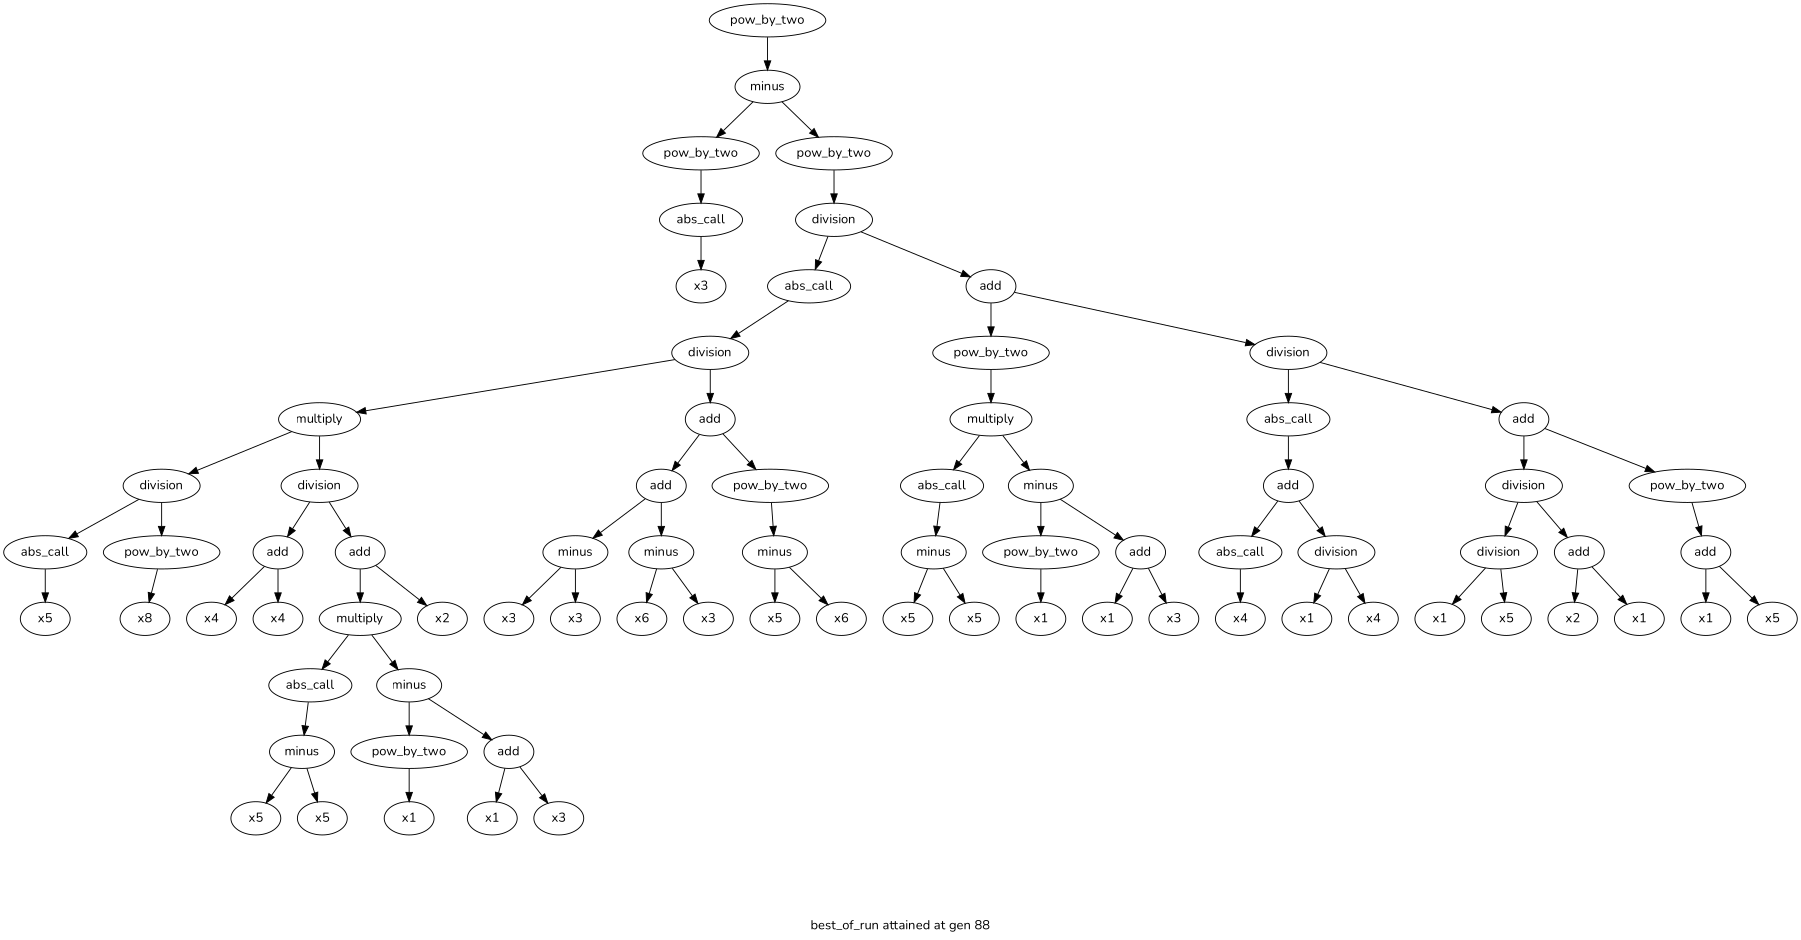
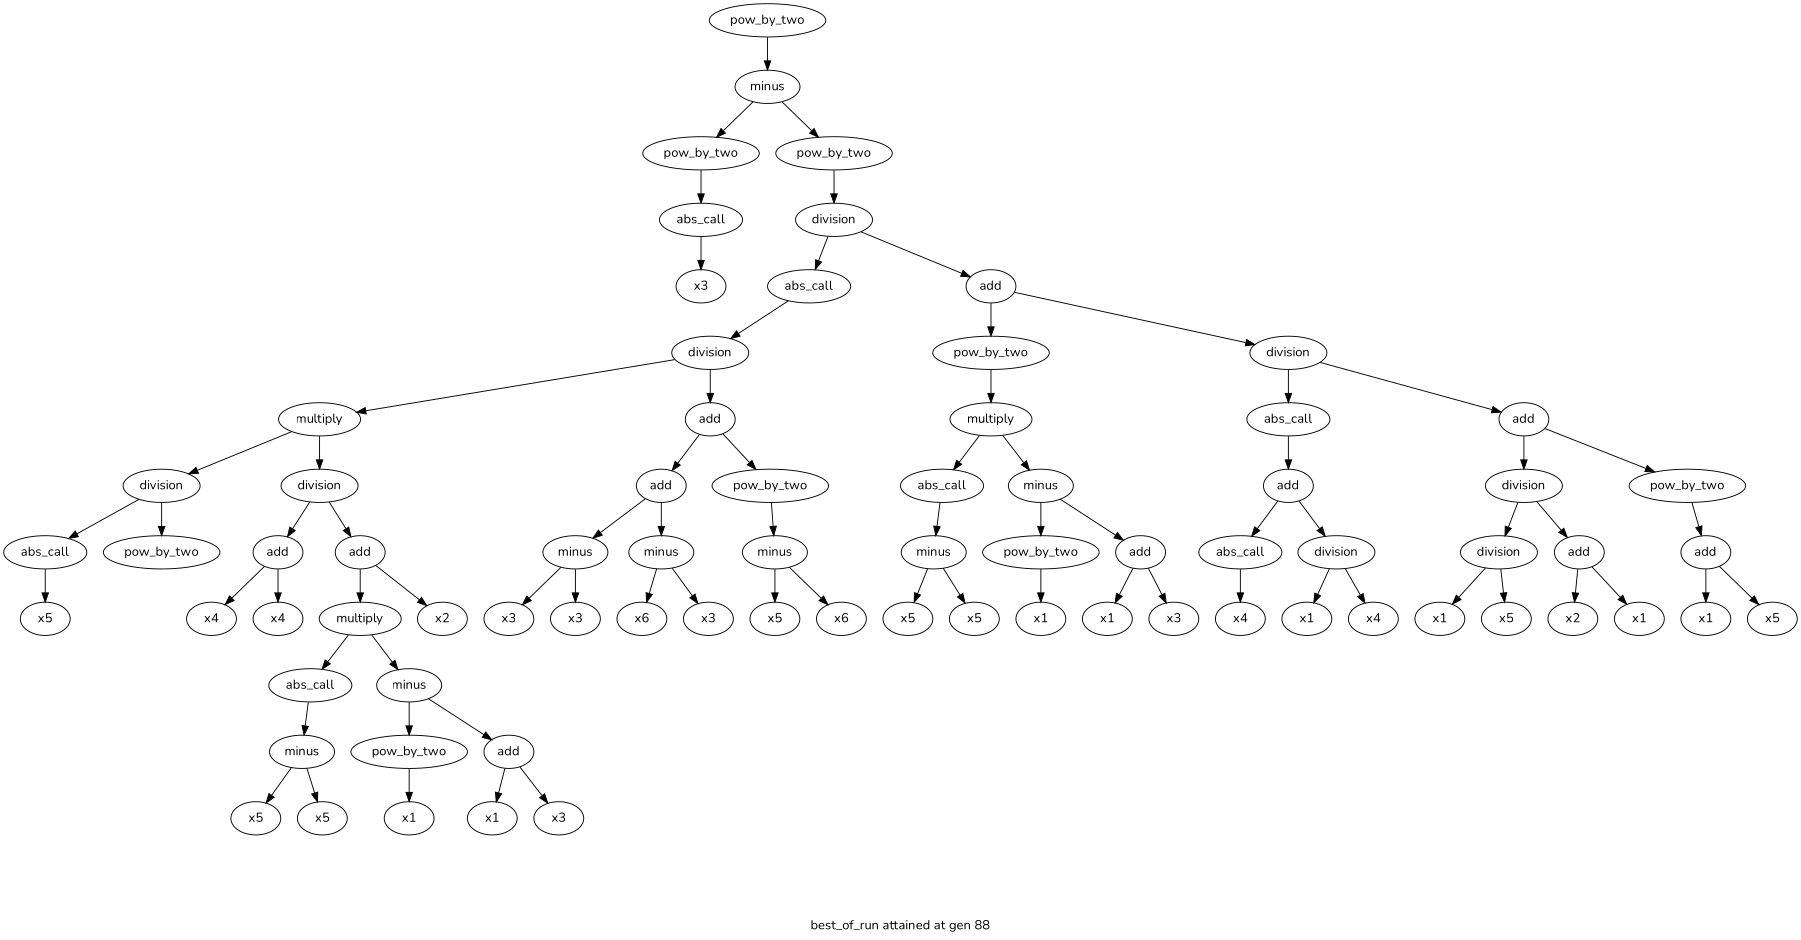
node "x8": removed
